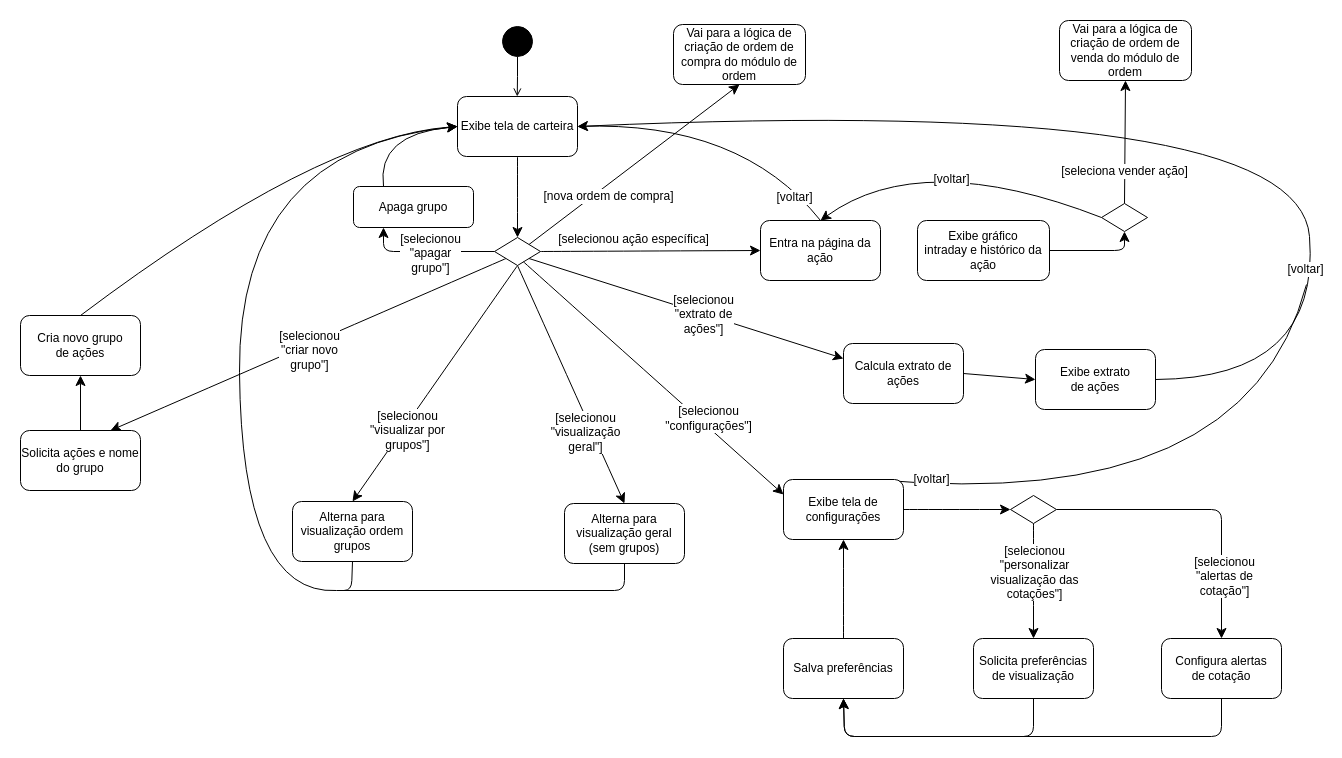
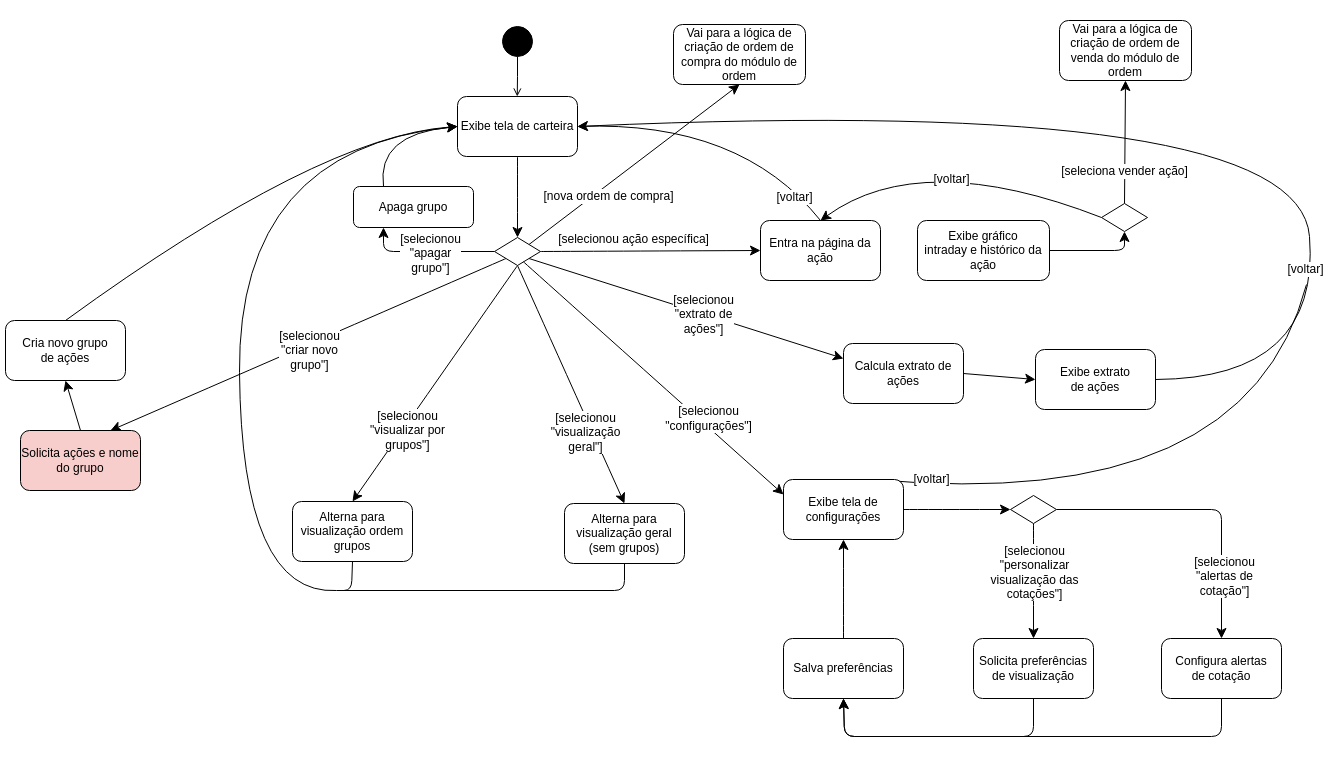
node "Cria novo grupo de ações": moved (81, 346) -> (66, 351)
node "Solicita ações e nome do grupo": fillcolor #ffffff -> #f8cecc
